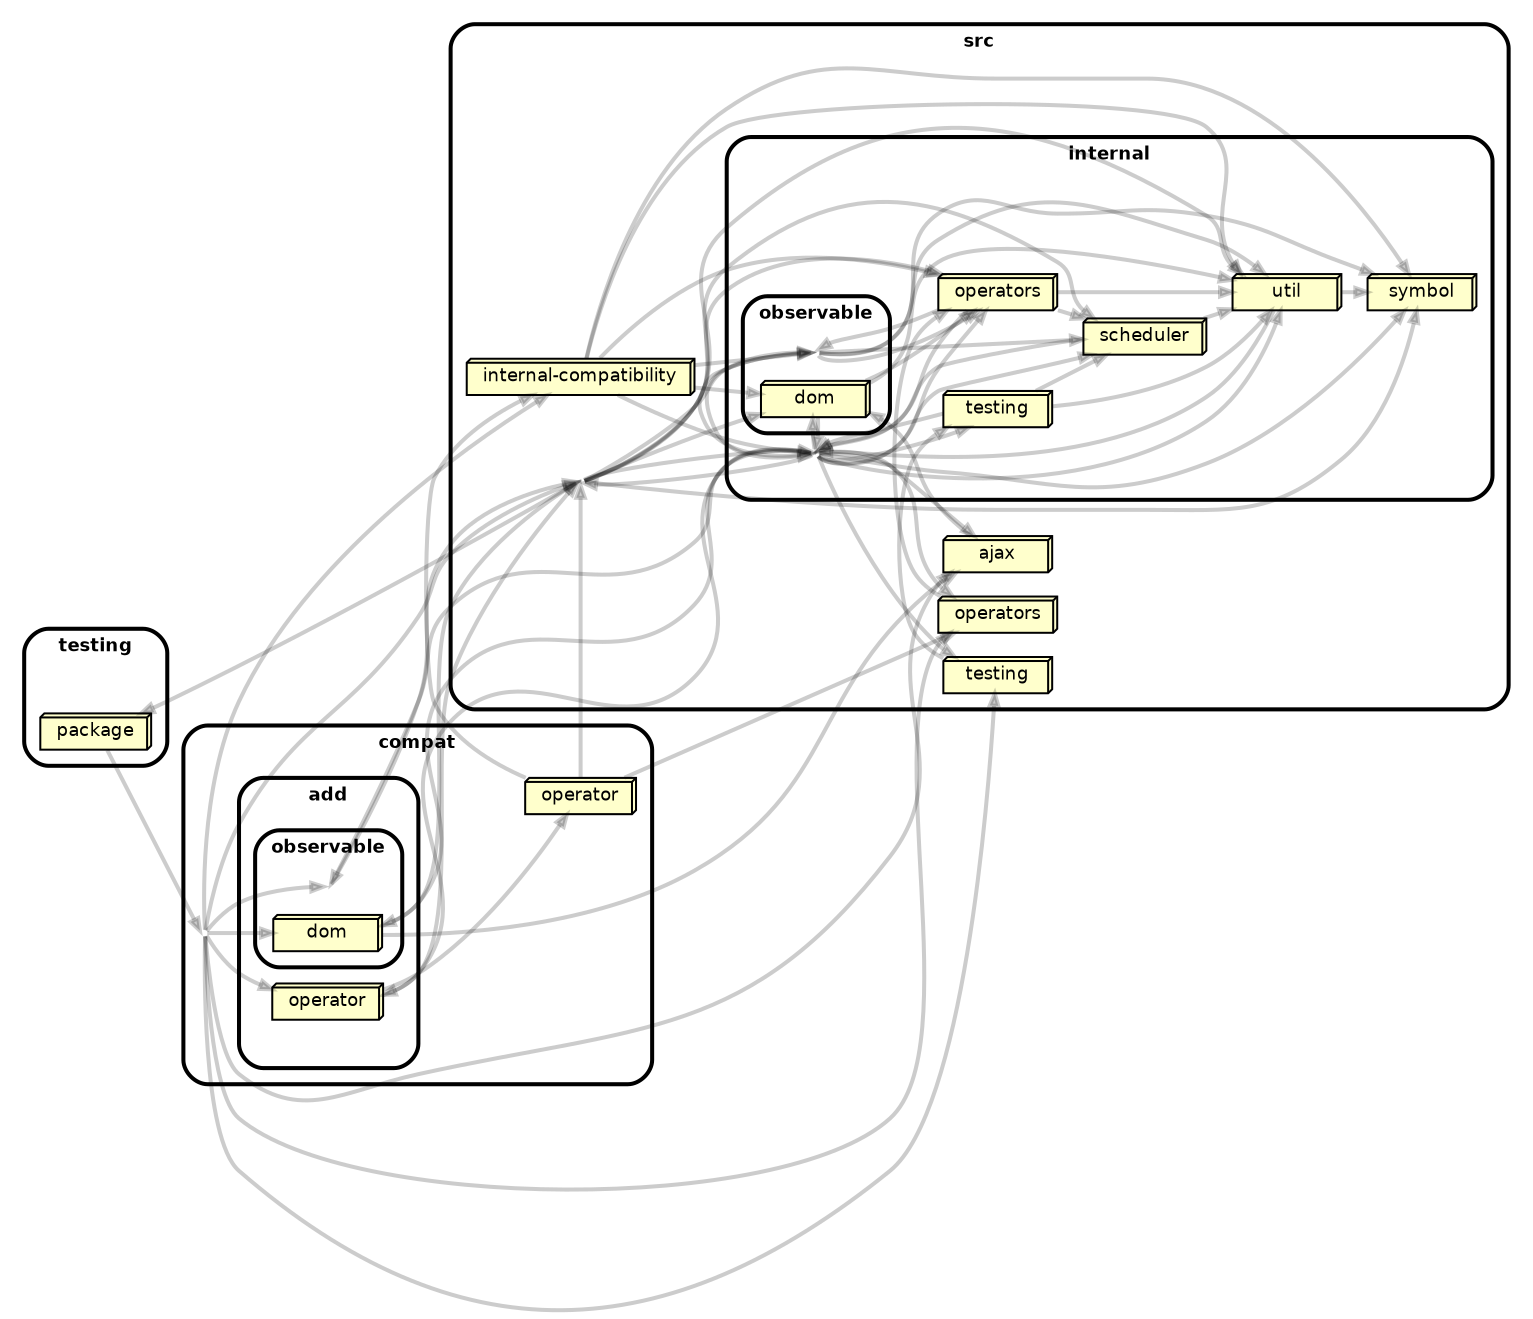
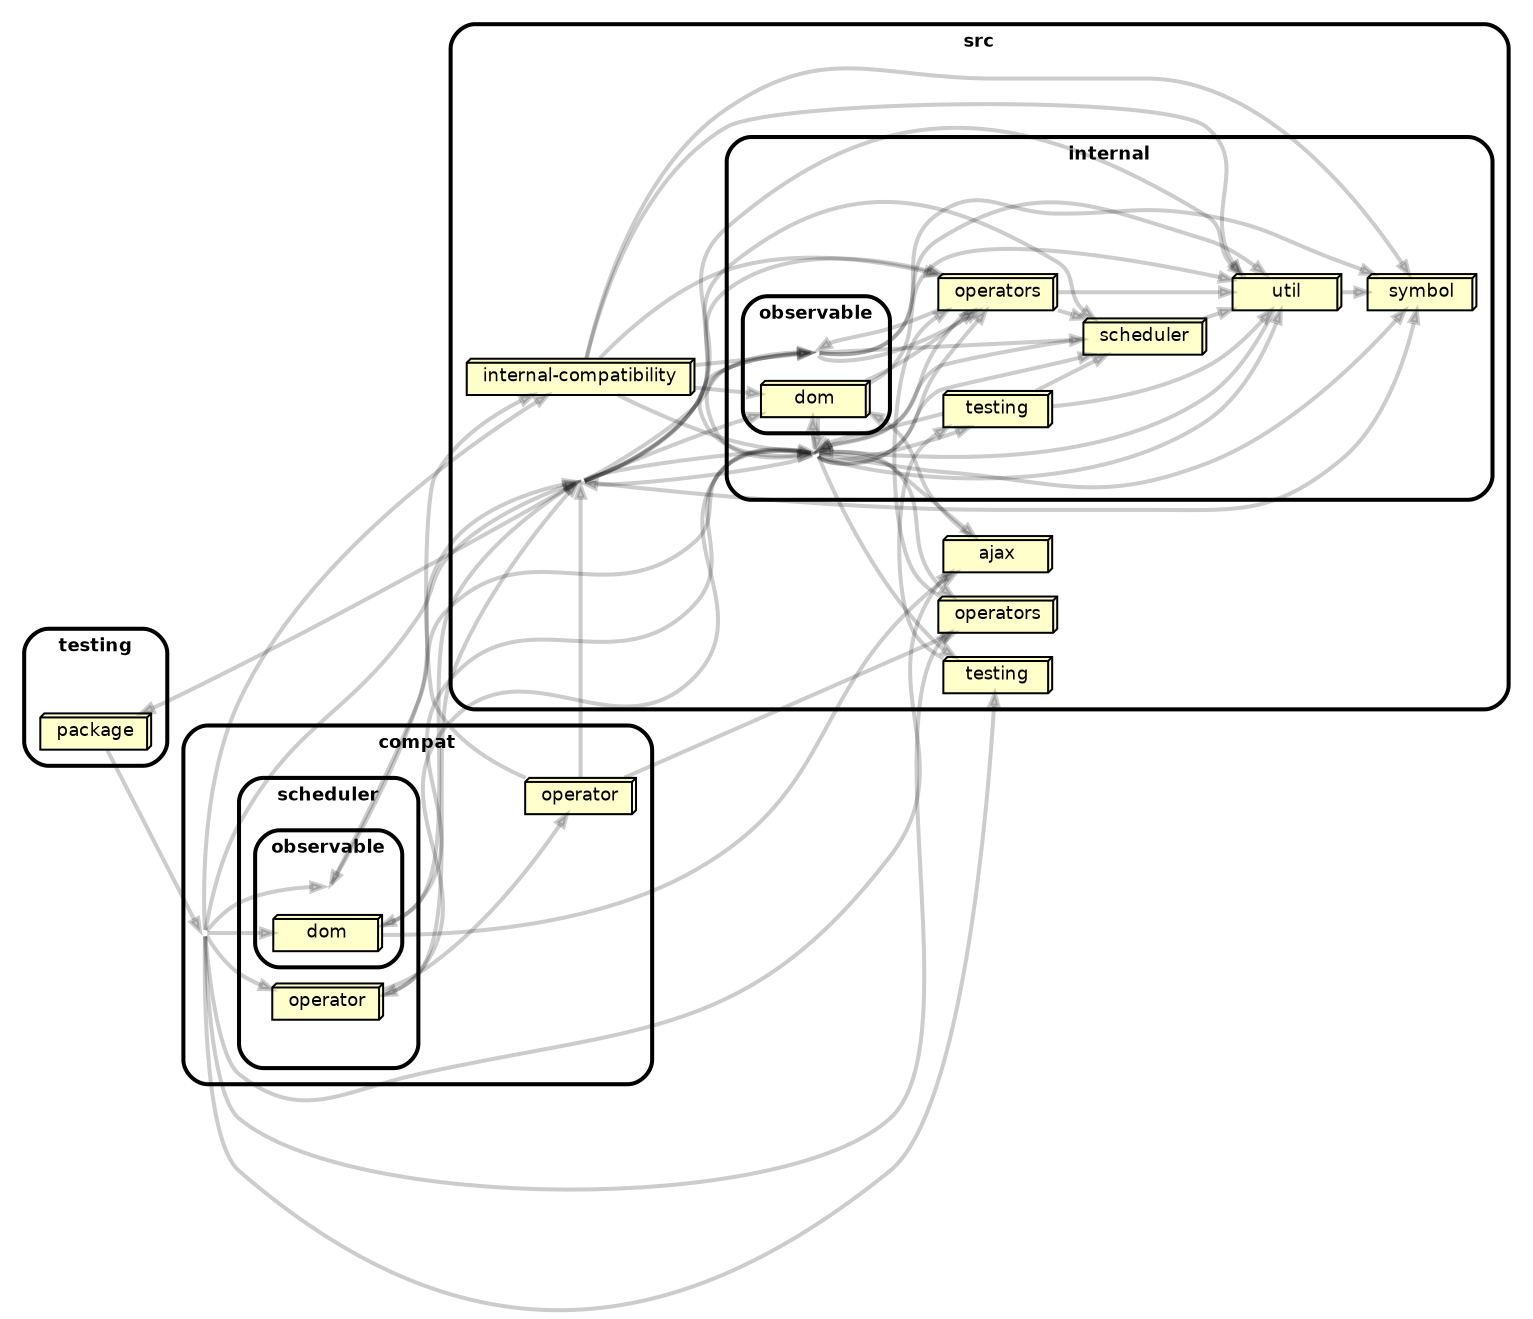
cluster "add": label "add" -> "scheduler"
